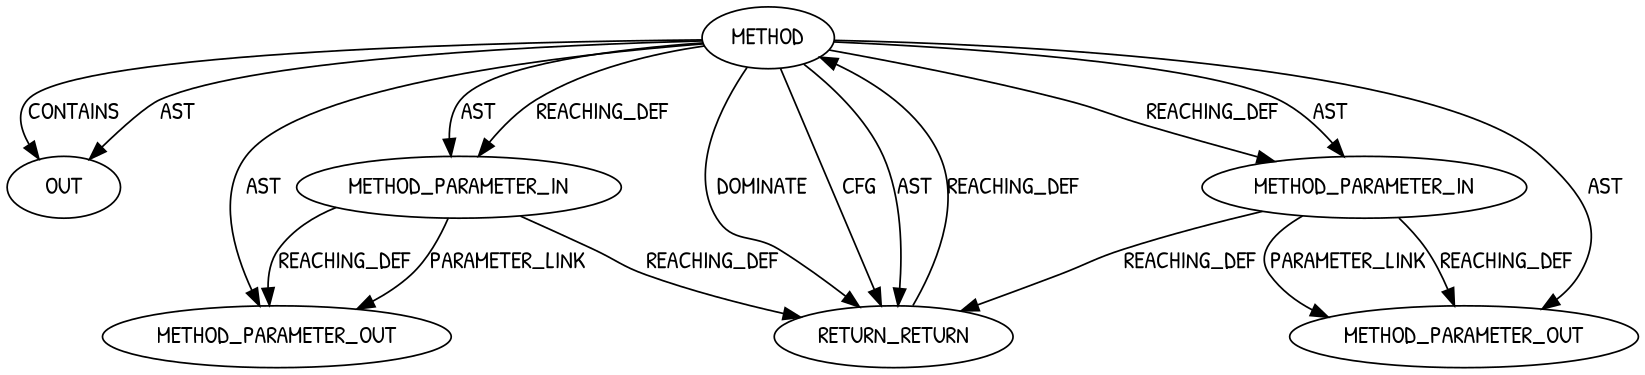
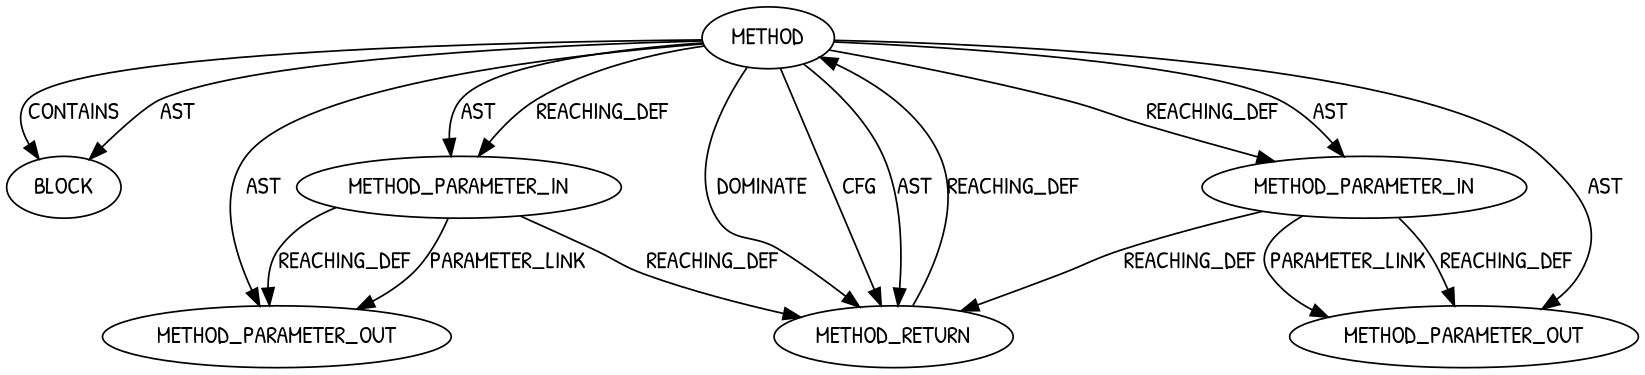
node "OUT": label "OUT" -> "BLOCK"
node "RETURN_RETURN": label "RETURN_RETURN" -> "METHOD_RETURN"
